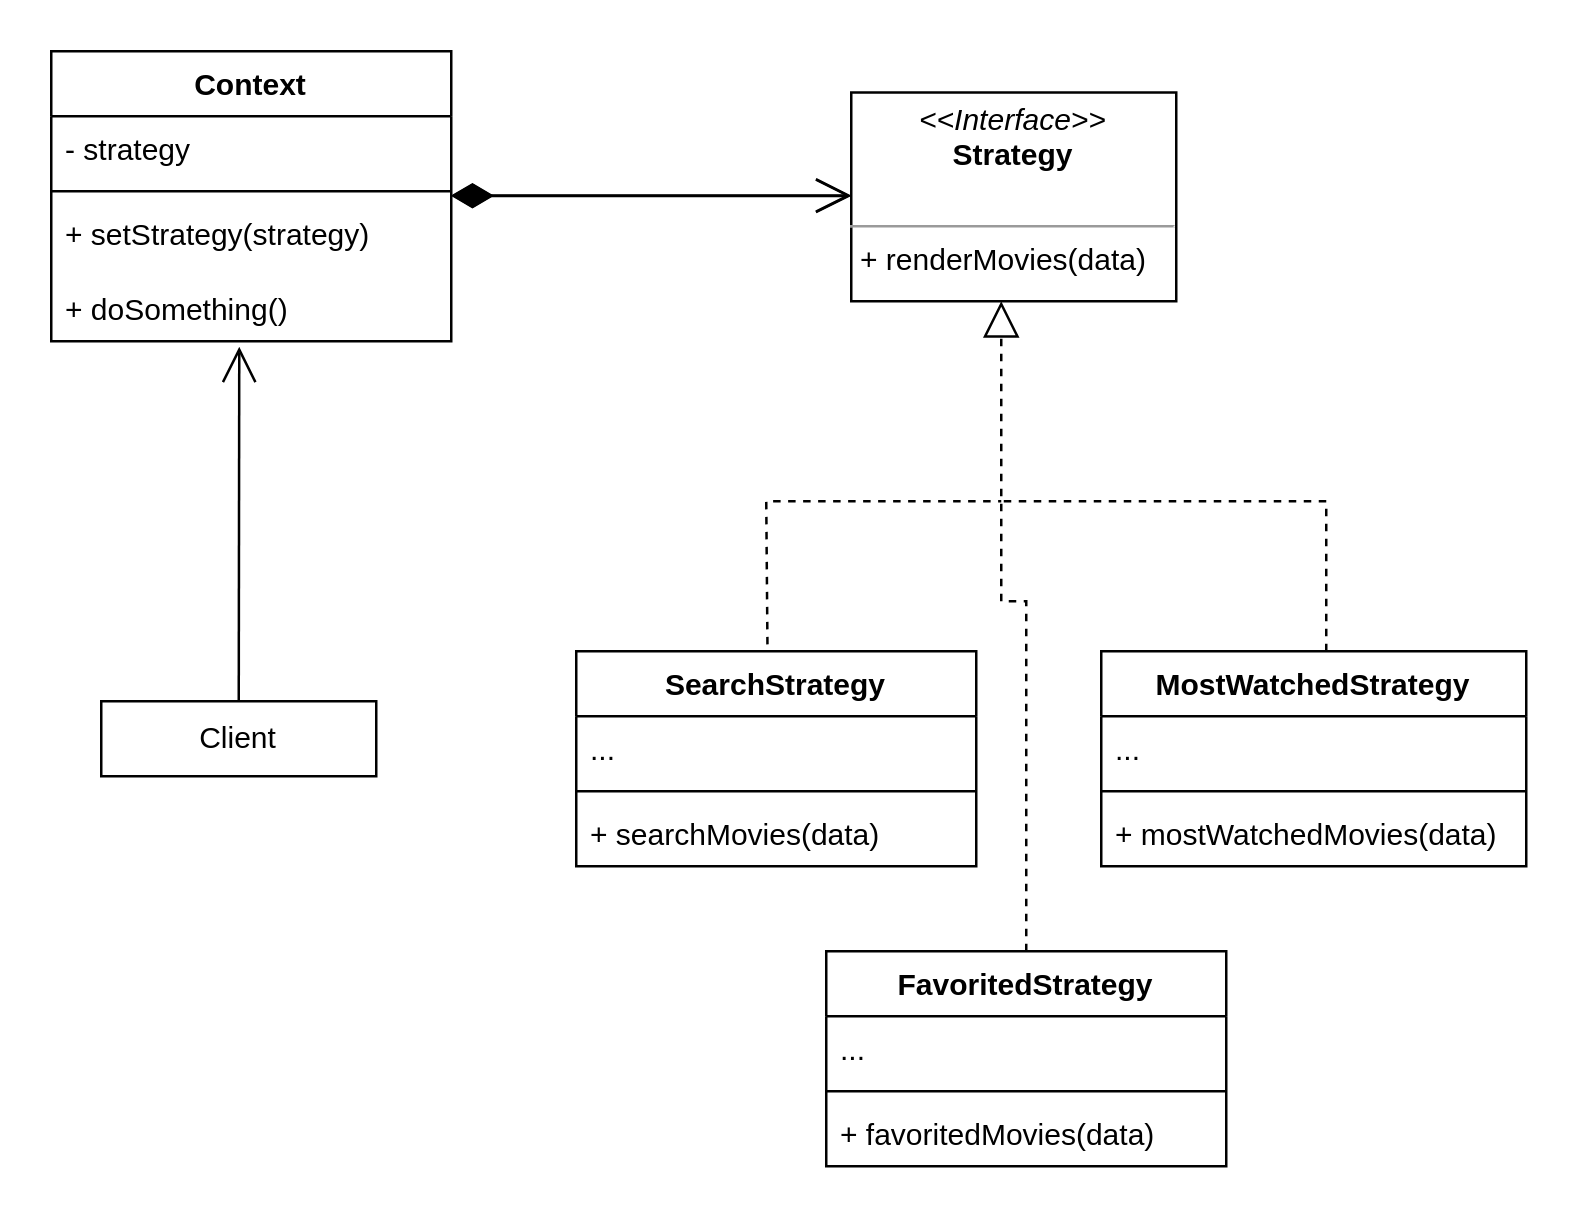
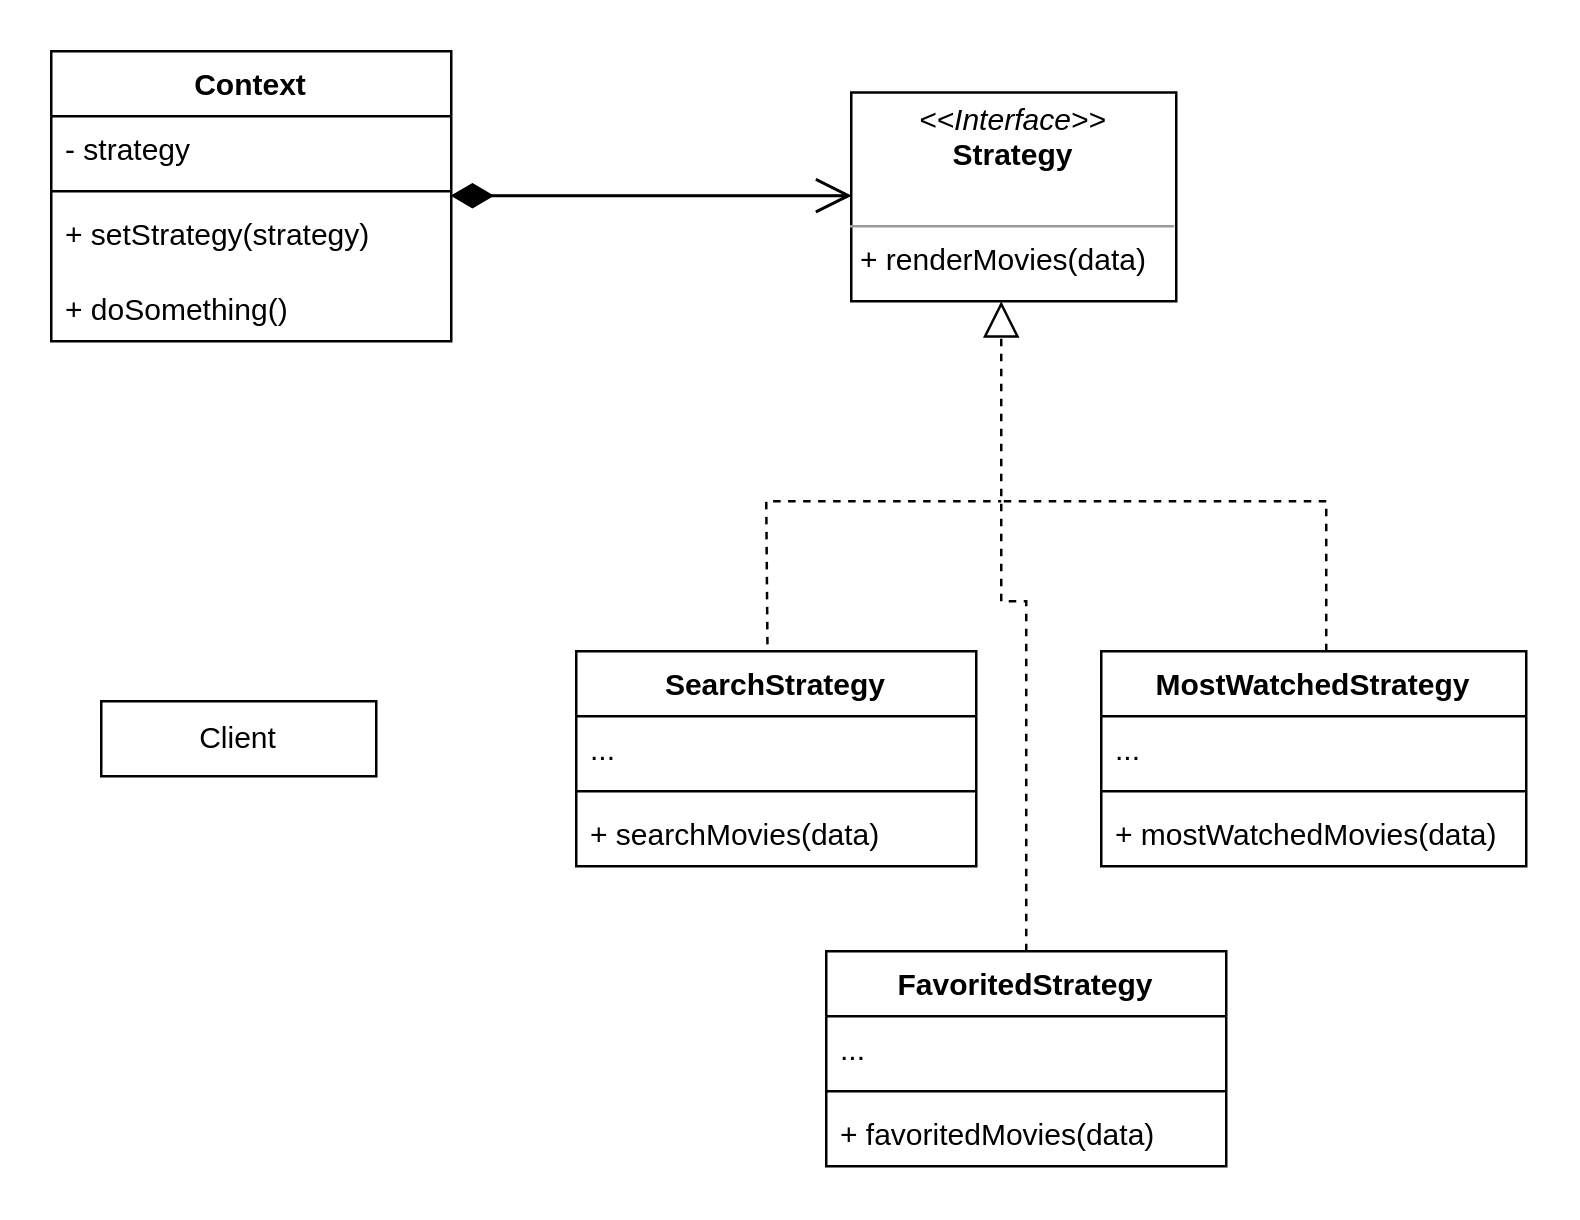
edge "Client" -> "+ doSomething()": removed
